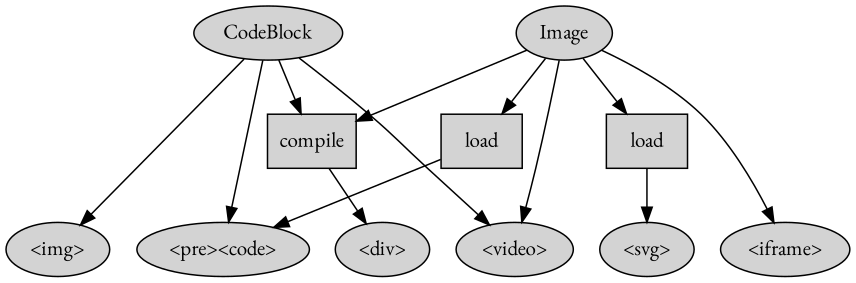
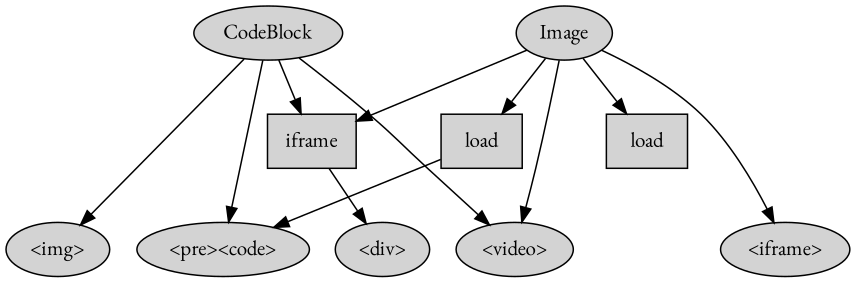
node "compile": label "compile" -> "iframe"
node "<svg>": removed
